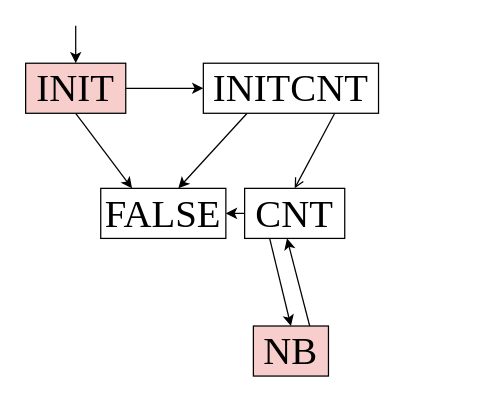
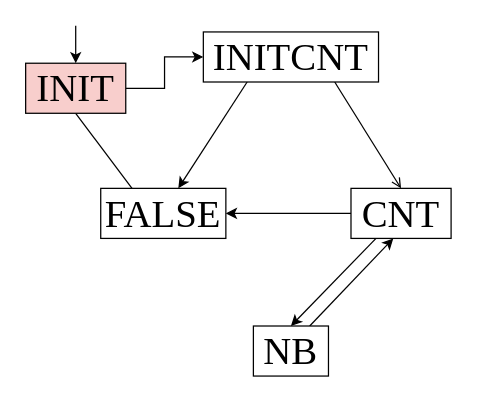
node "INITCNT": moved (291, 88) -> (291, 57)
edge "INIT" -> "FALSE": arrowhead classic -> none
node "CNT": moved (294, 213) -> (401, 213)
node "NB": fillcolor #f8cecc -> #ffffff
